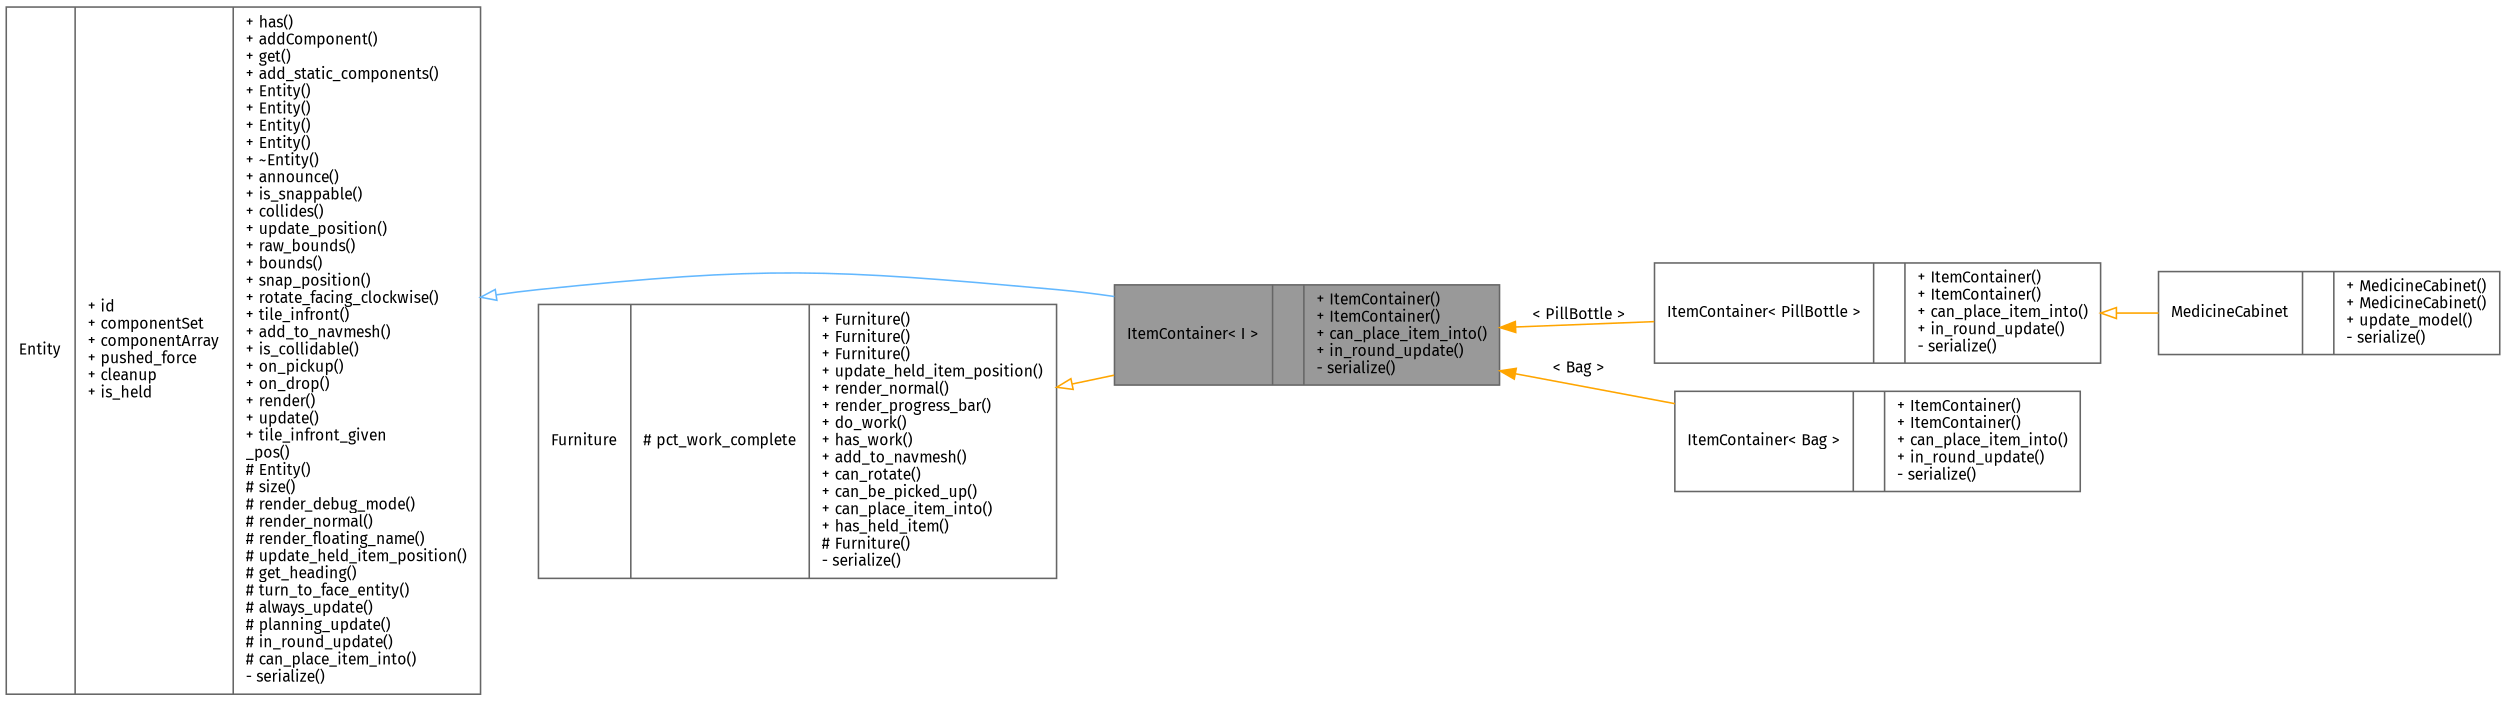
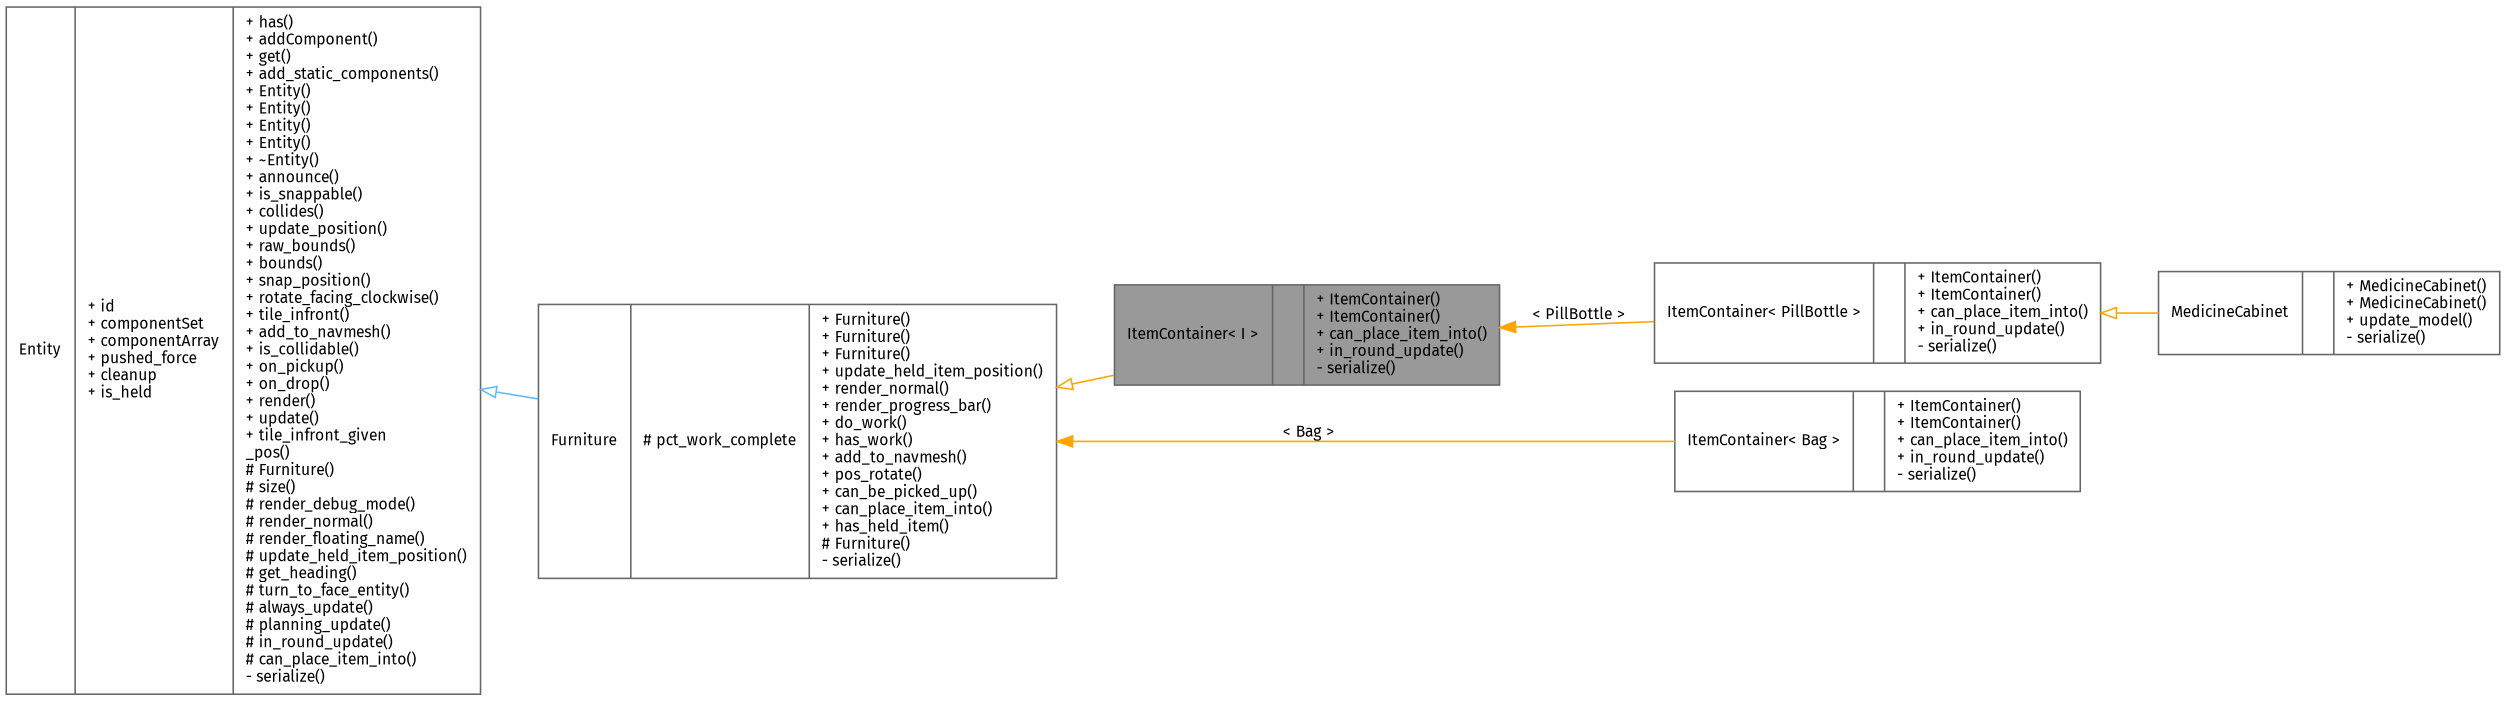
edge "ItemContainer< I >" -> "Entity": now "Furniture" -> "Entity"
edge "ItemContainer< Bag >" -> "ItemContainer< I >": now "ItemContainer< Bag >" -> "Furniture"
node "Entity": text "# Entity()" -> "# Furniture()"
node "Furniture": text "+ can_rotate()" -> "+ pos_rotate()"
